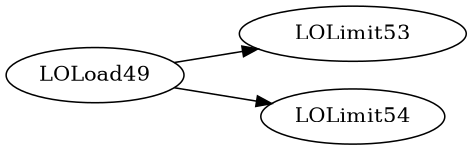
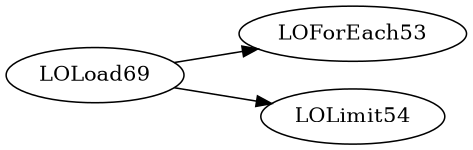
node "LOLimit53": label "LOLimit53" -> "LOForEach53"
node "LOLoad49": label "LOLoad49" -> "LOLoad69"
